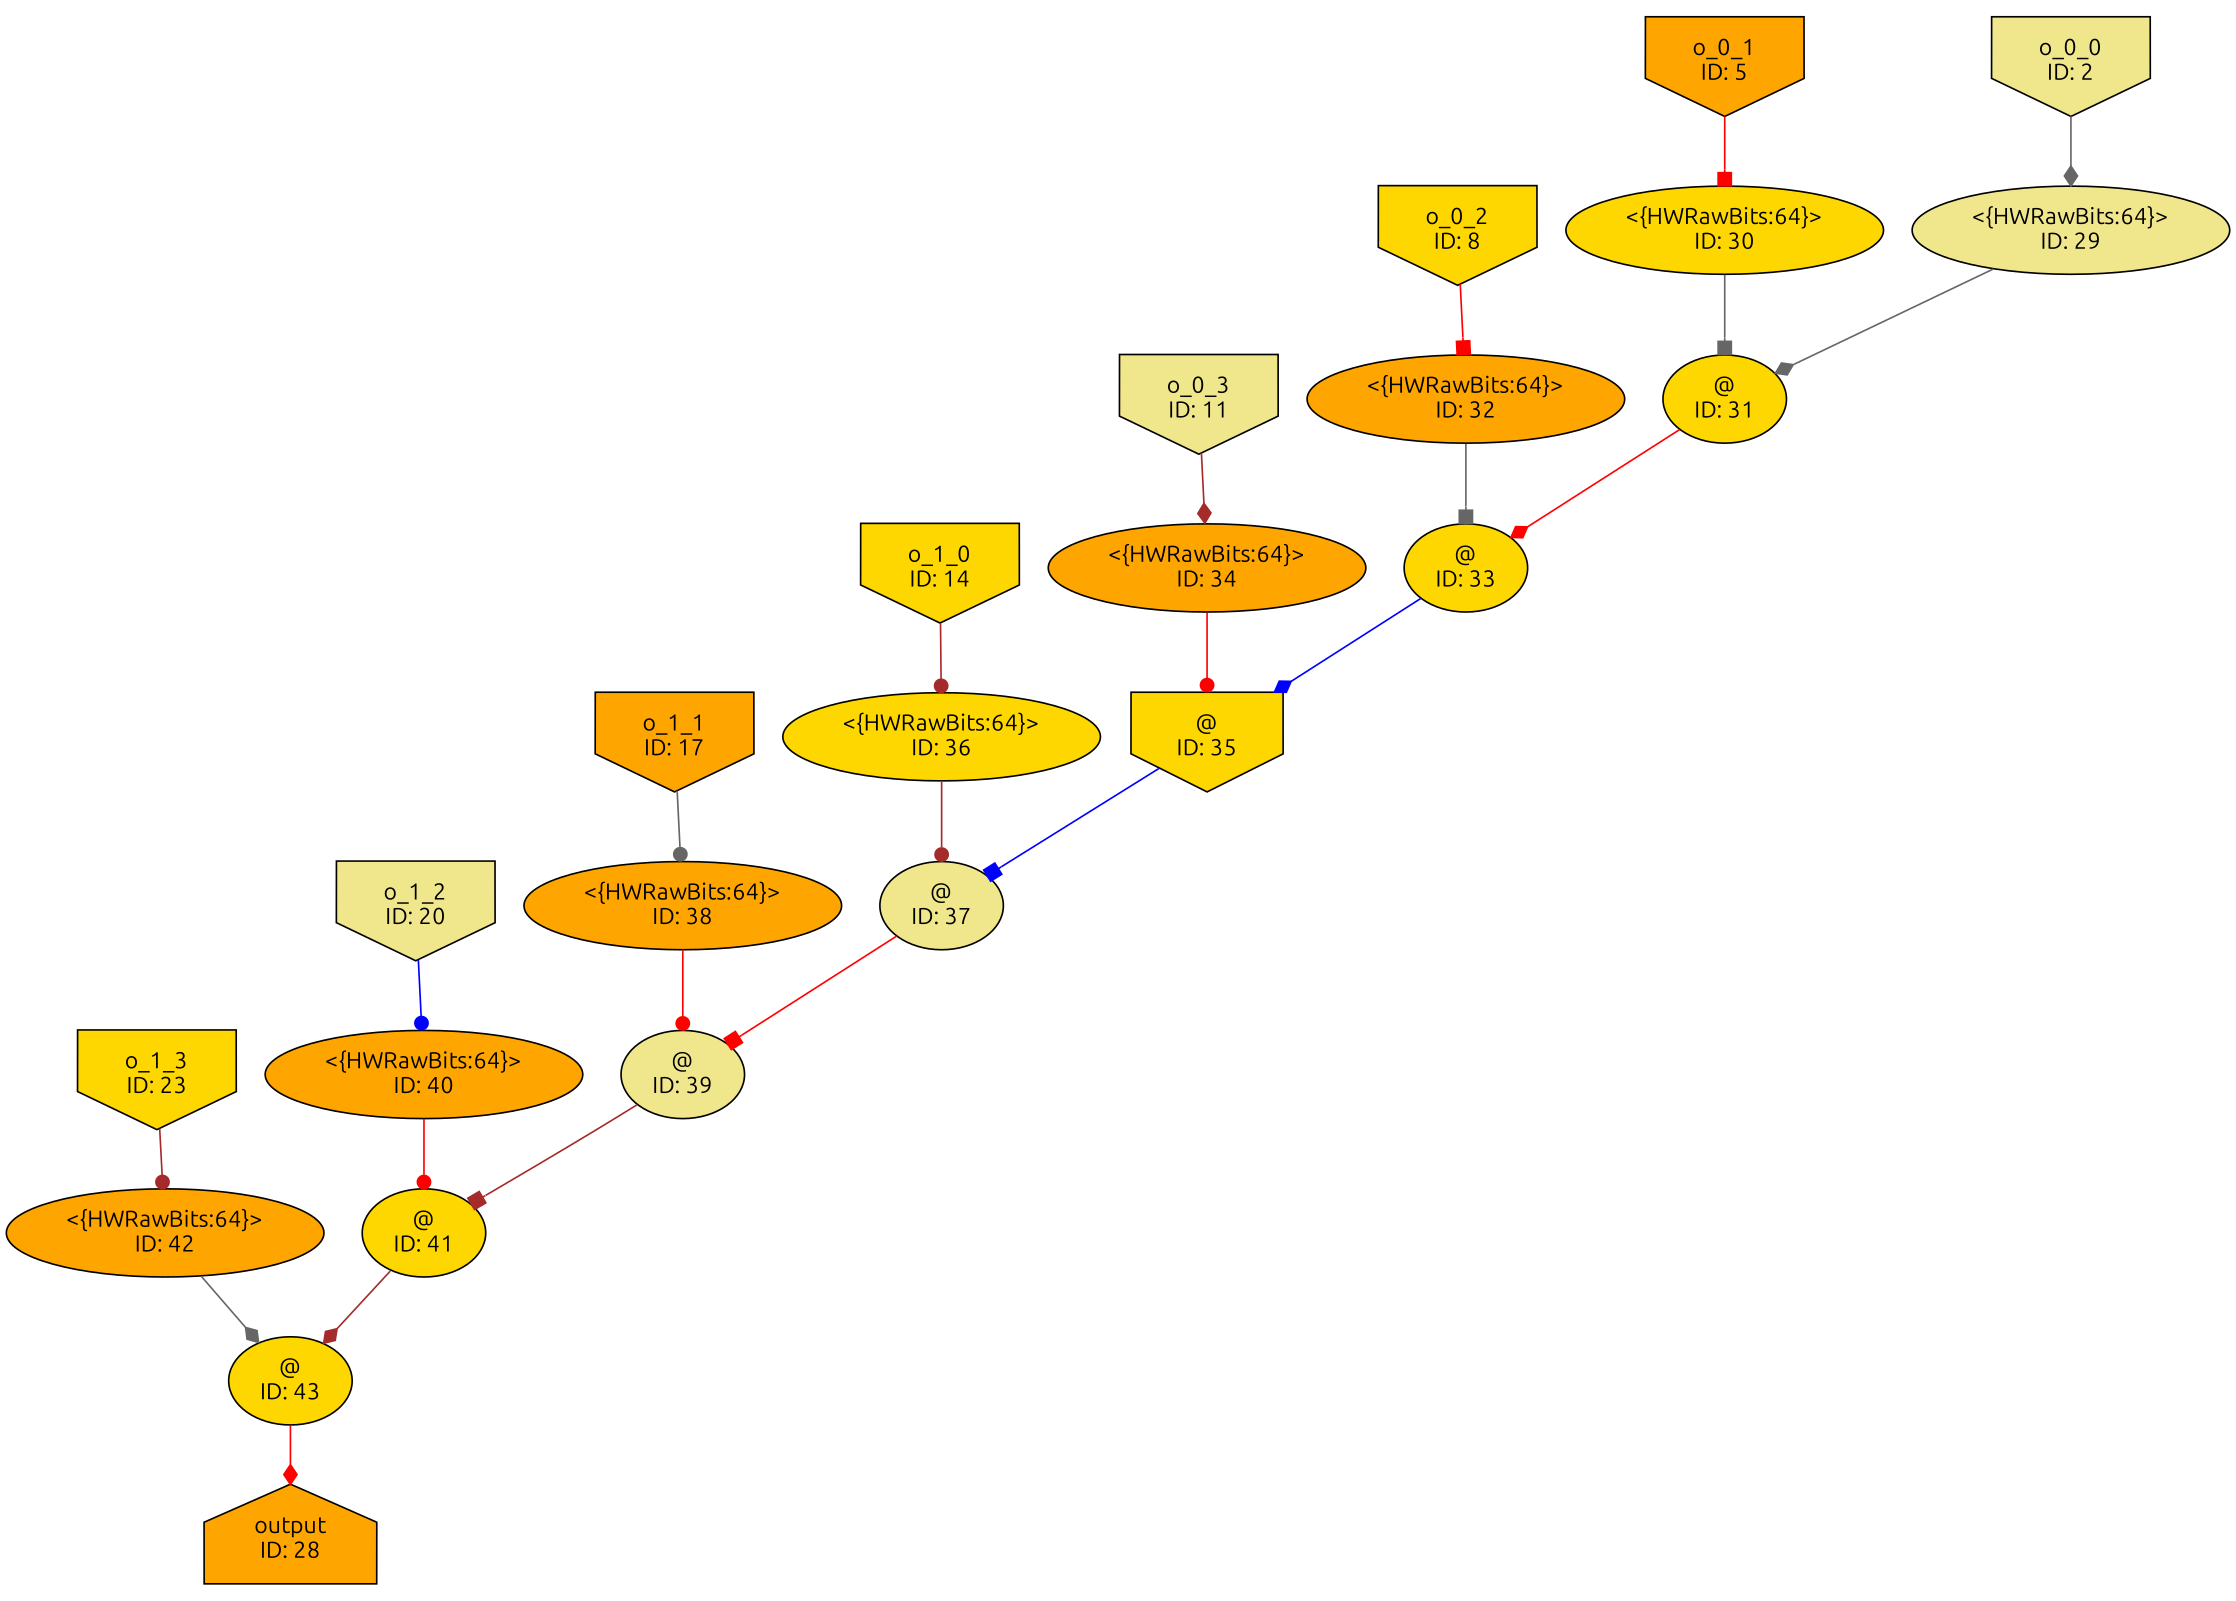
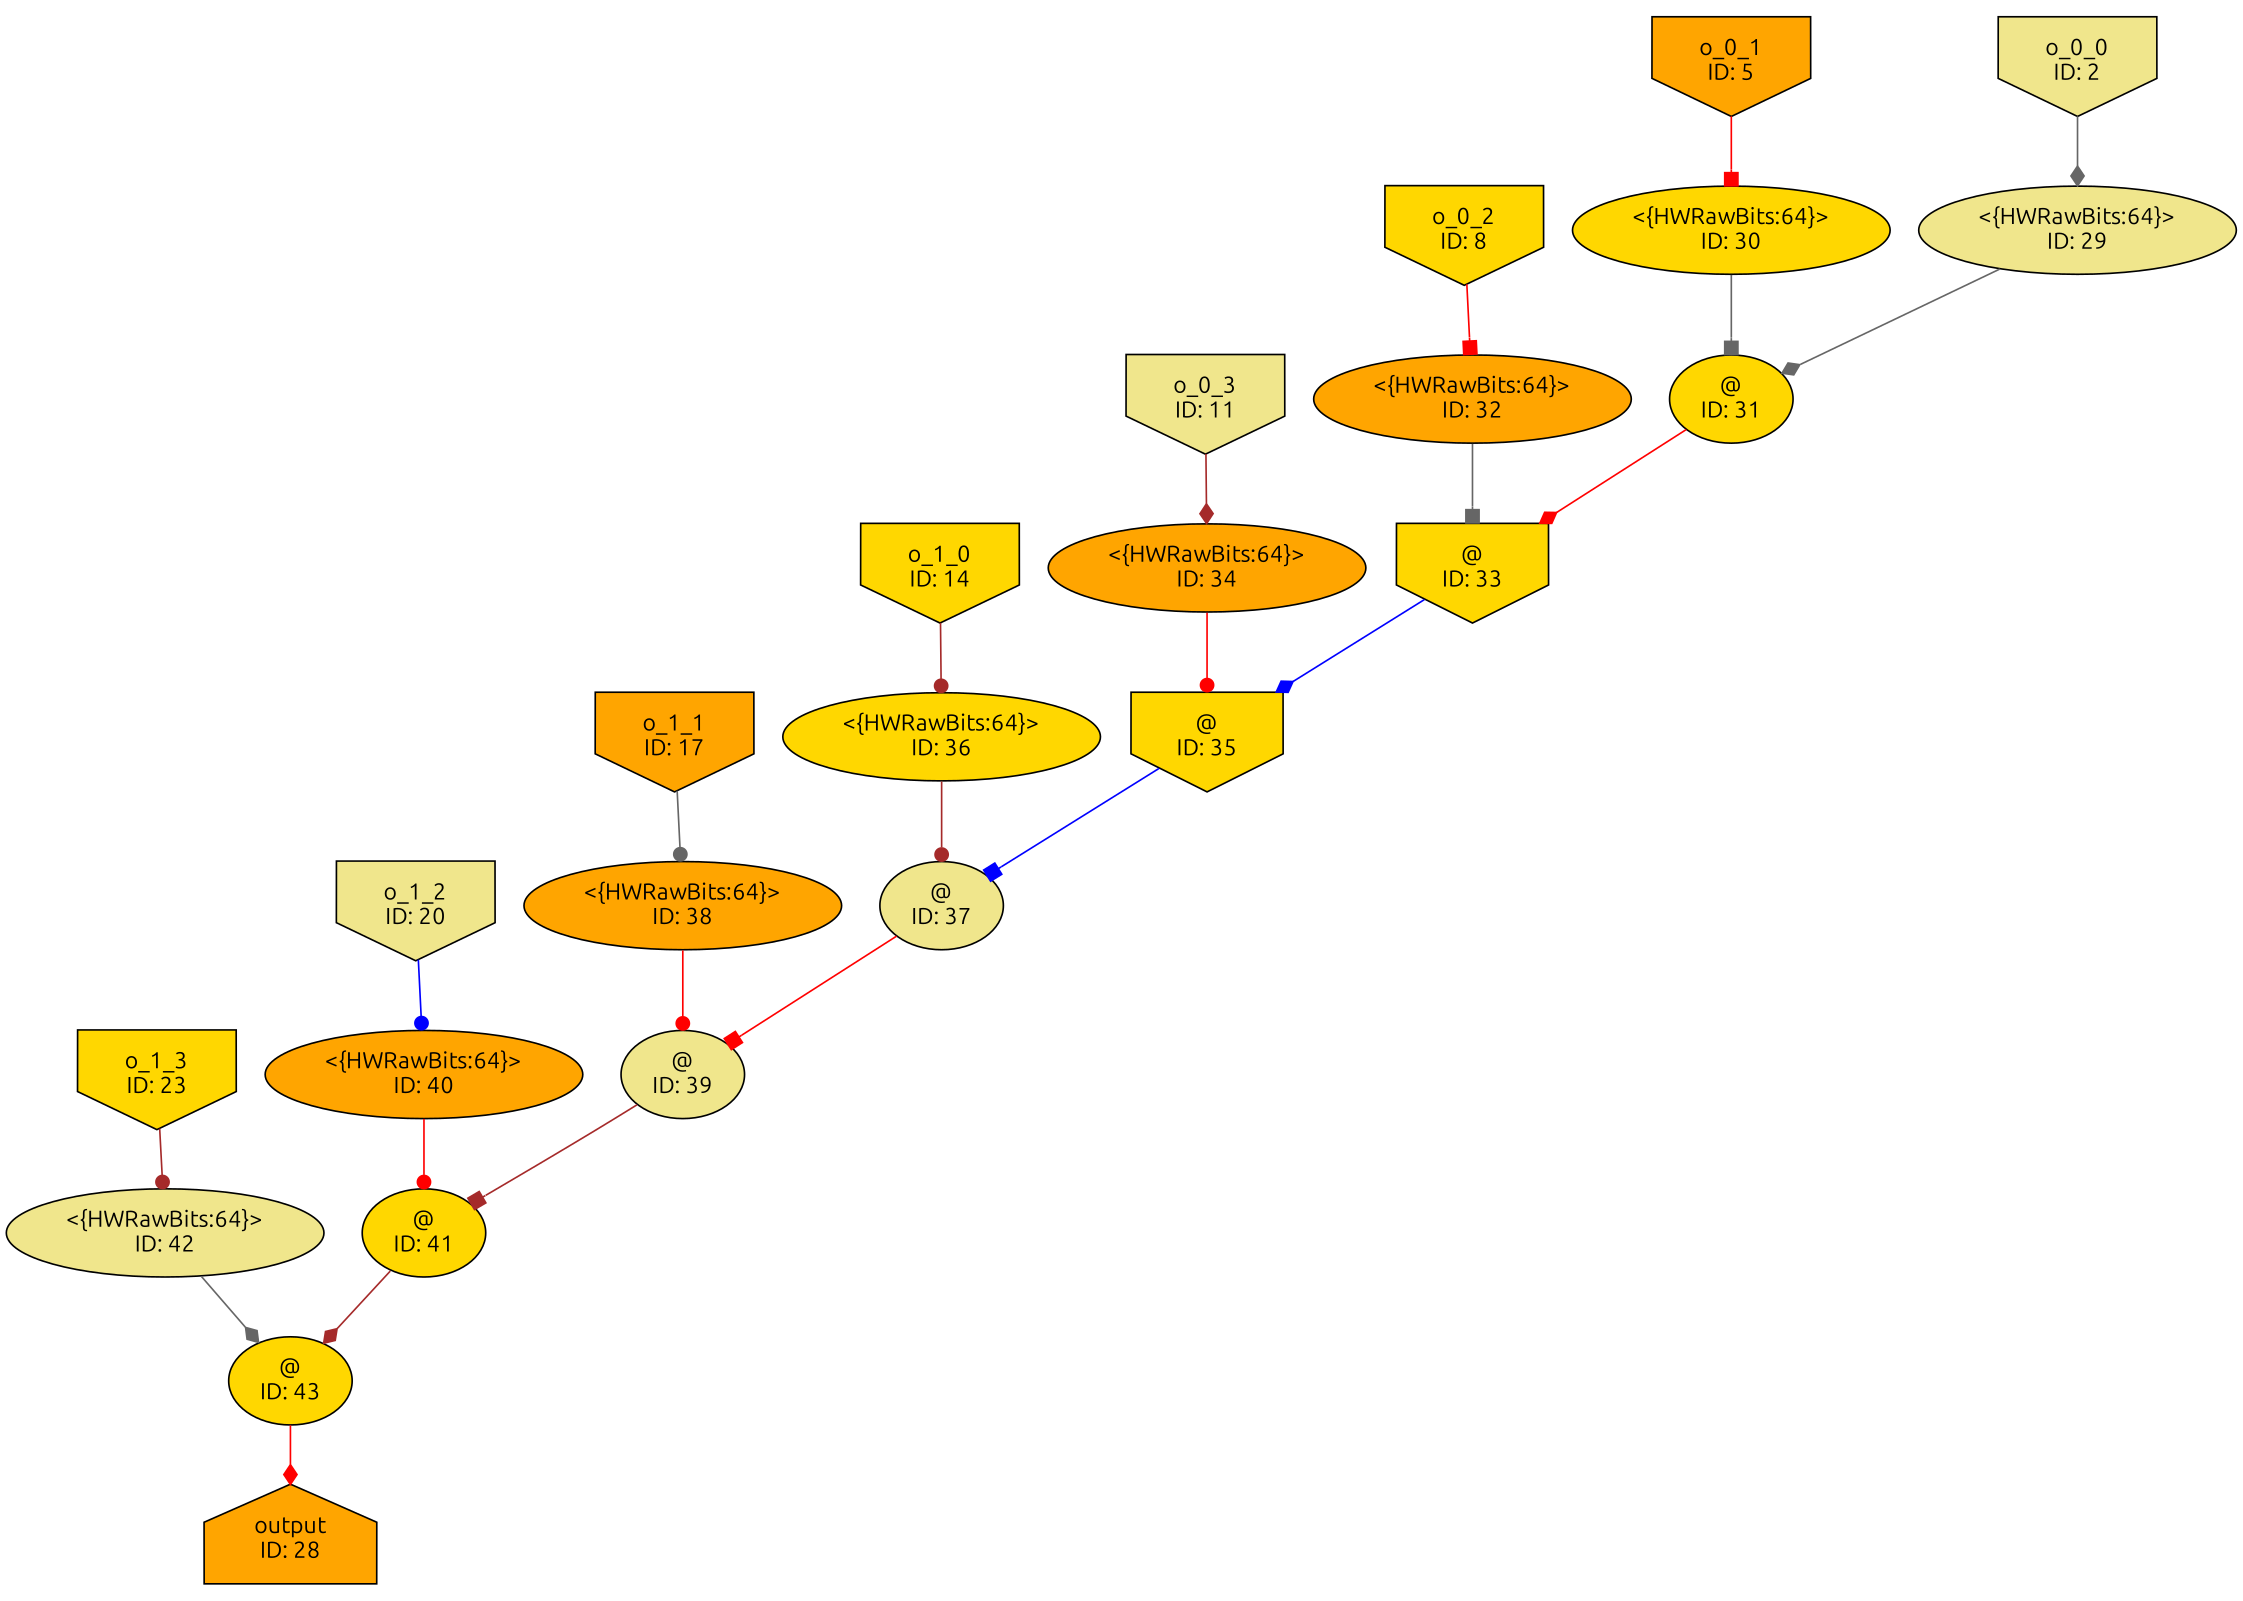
node "@ ID: 33": shape ellipse -> invhouse
node "<{HWRawBits:64}> ID: 42": fillcolor orange -> khaki
